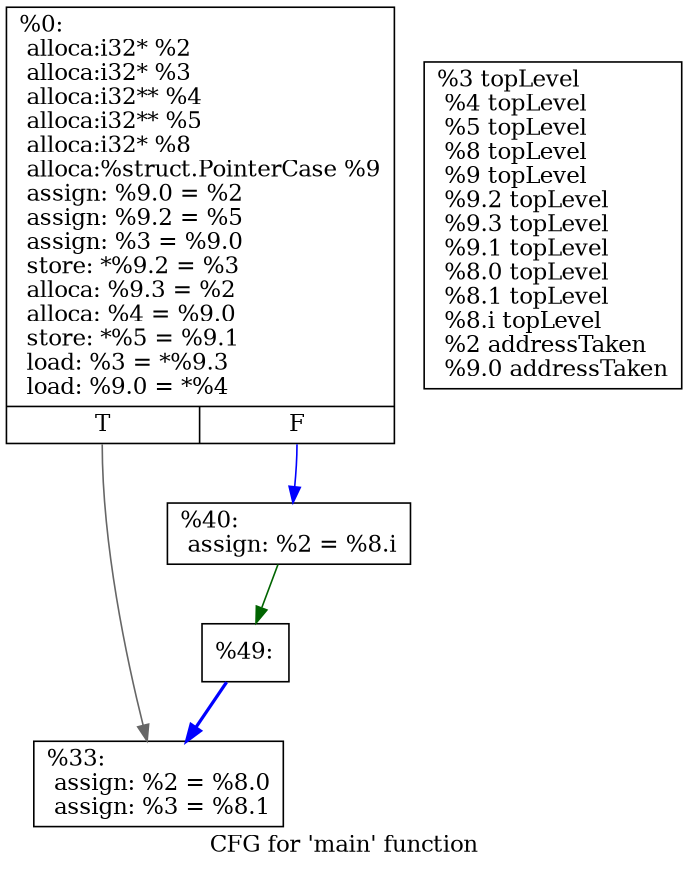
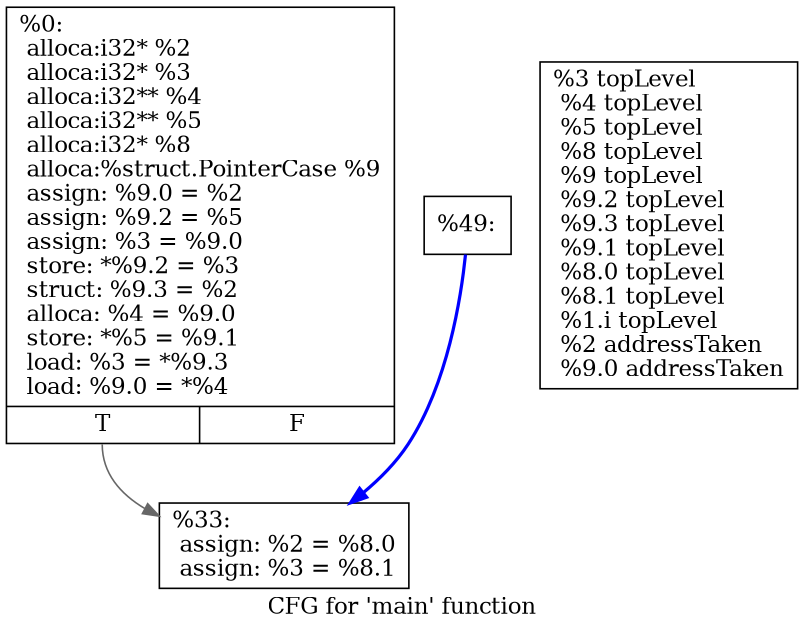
node "%0:": text "alloca: %9.3 = %2" -> "struct: %9.3 = %2"
node "%3 topLevel": text "%8.i topLevel" -> "%1.i topLevel"
node "%40:": removed
